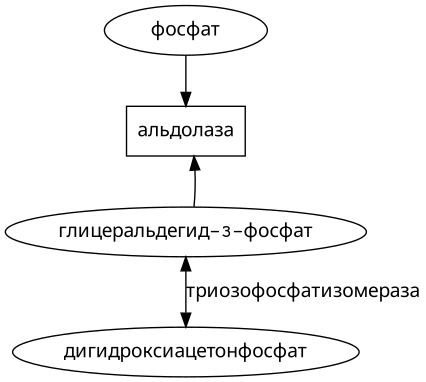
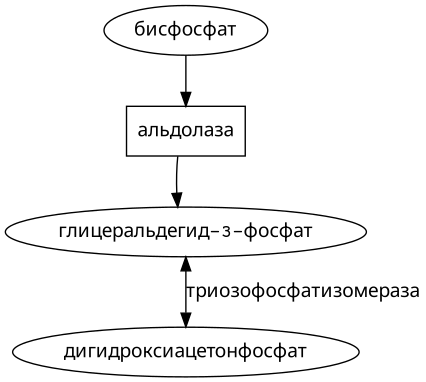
node "фосфат": label "фосфат" -> "бисфосфат"
edge "глицеральдегид-3-фосфат" -> "альдолаза": reversed
